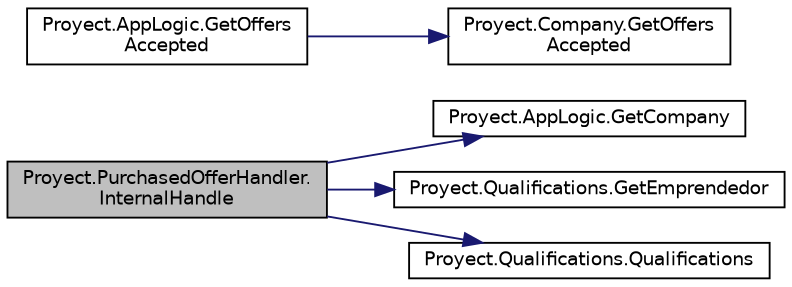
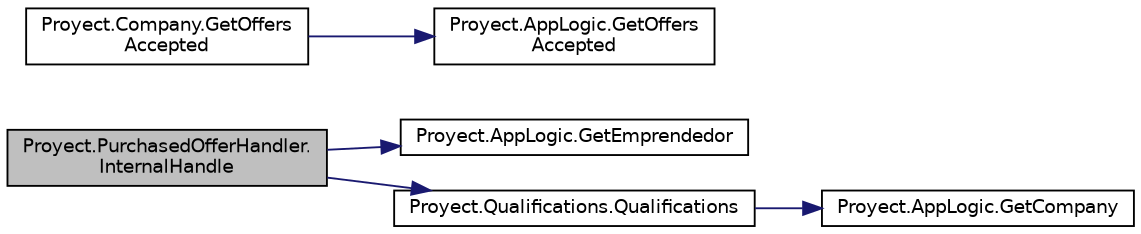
edge "Proyect.AppLogic.GetOffers Accepted" -> "Proyect.Company.GetOffers Accepted": reversed
edge "Proyect.PurchasedOfferHandler. InternalHandle" -> "Proyect.AppLogic.GetCompany": now "Proyect.Qualifications.Qualifications" -> "Proyect.AppLogic.GetCompany"
node "Proyect.Qualifications.GetEmprendedor": label "Proyect.Qualifications.GetEmprendedor" -> "Proyect.AppLogic.GetEmprendedor"
